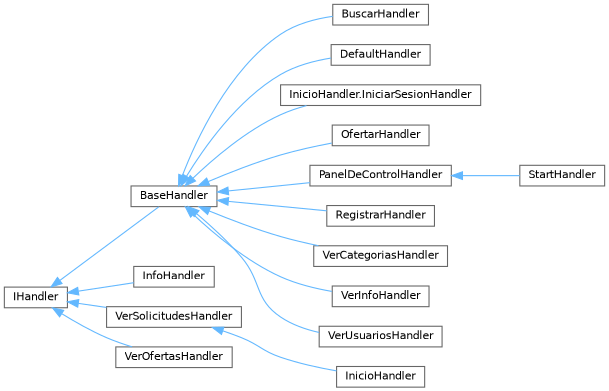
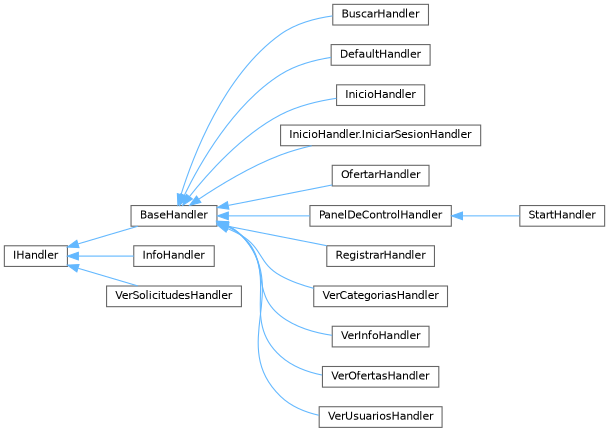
edge "VerOfertasHandler" -> "IHandler": now "VerOfertasHandler" -> "BaseHandler"
edge "InicioHandler" -> "VerSolicitudesHandler": now "InicioHandler" -> "BaseHandler"
